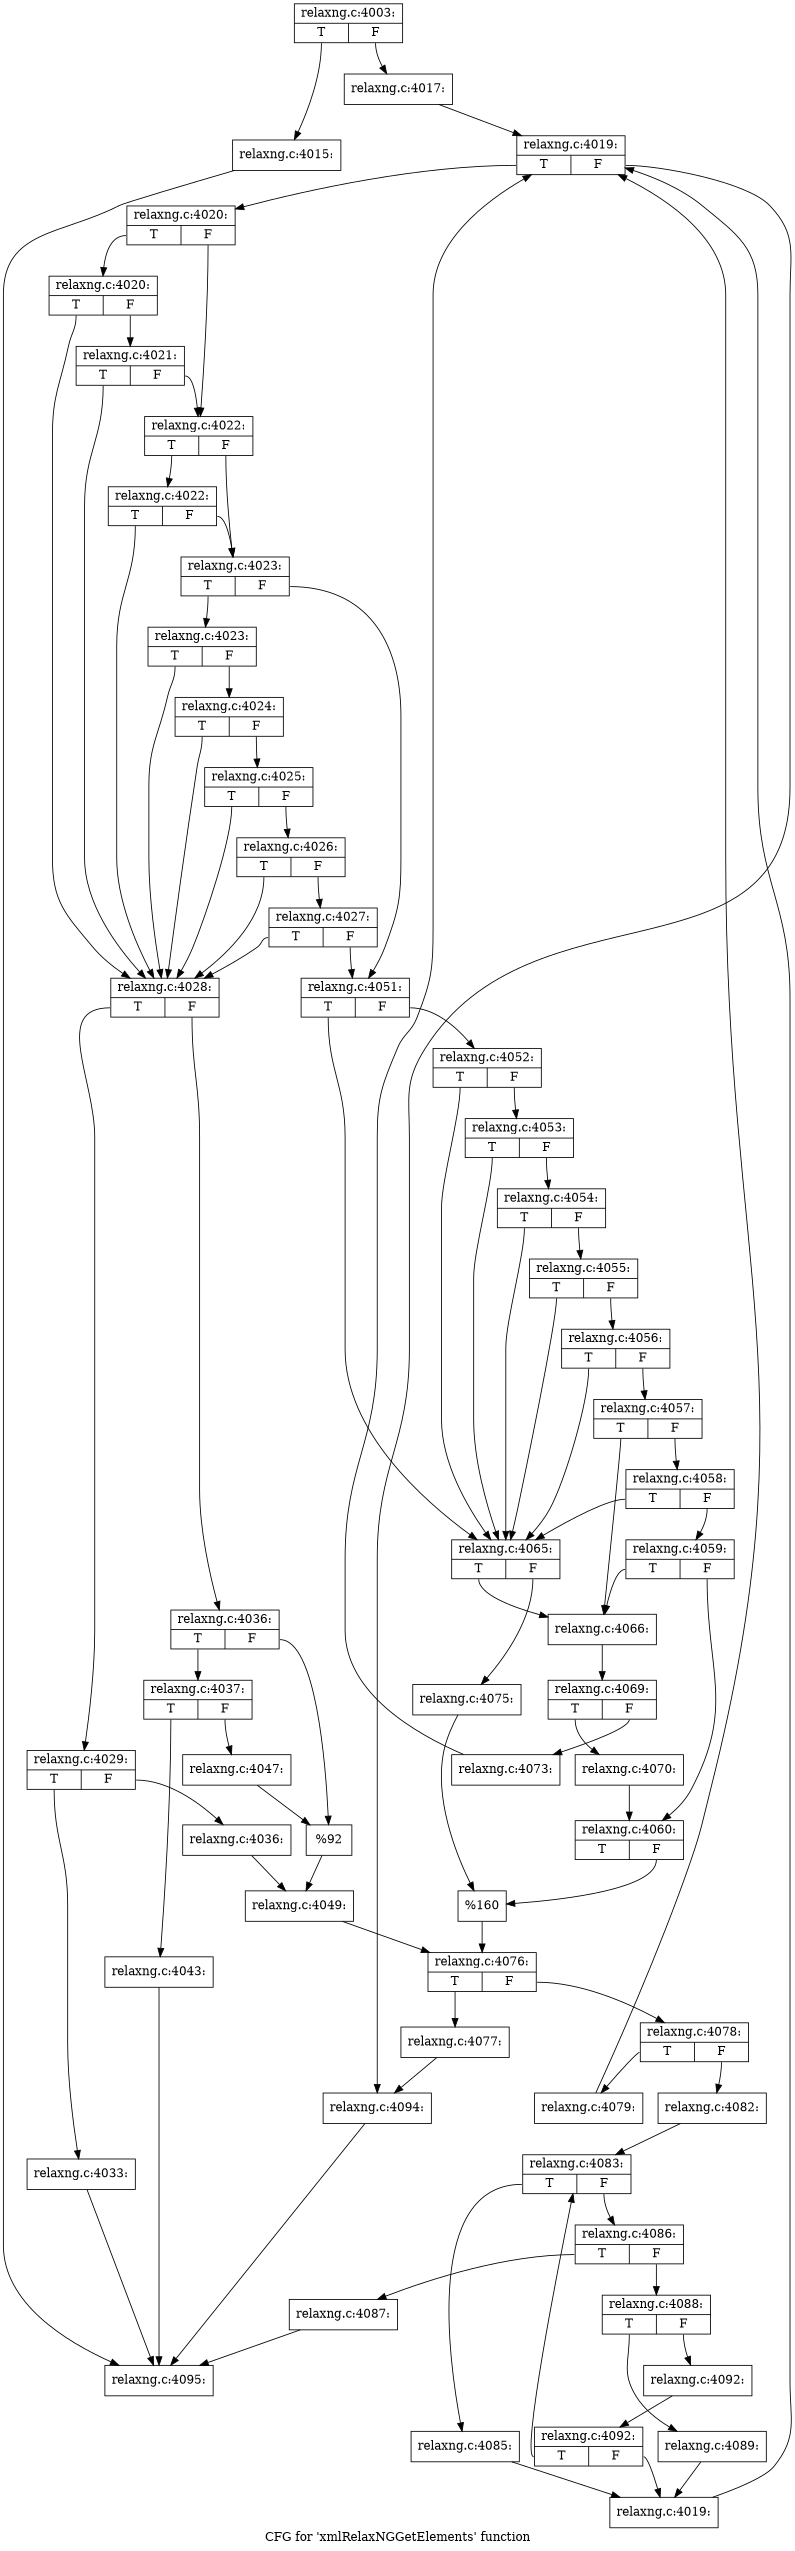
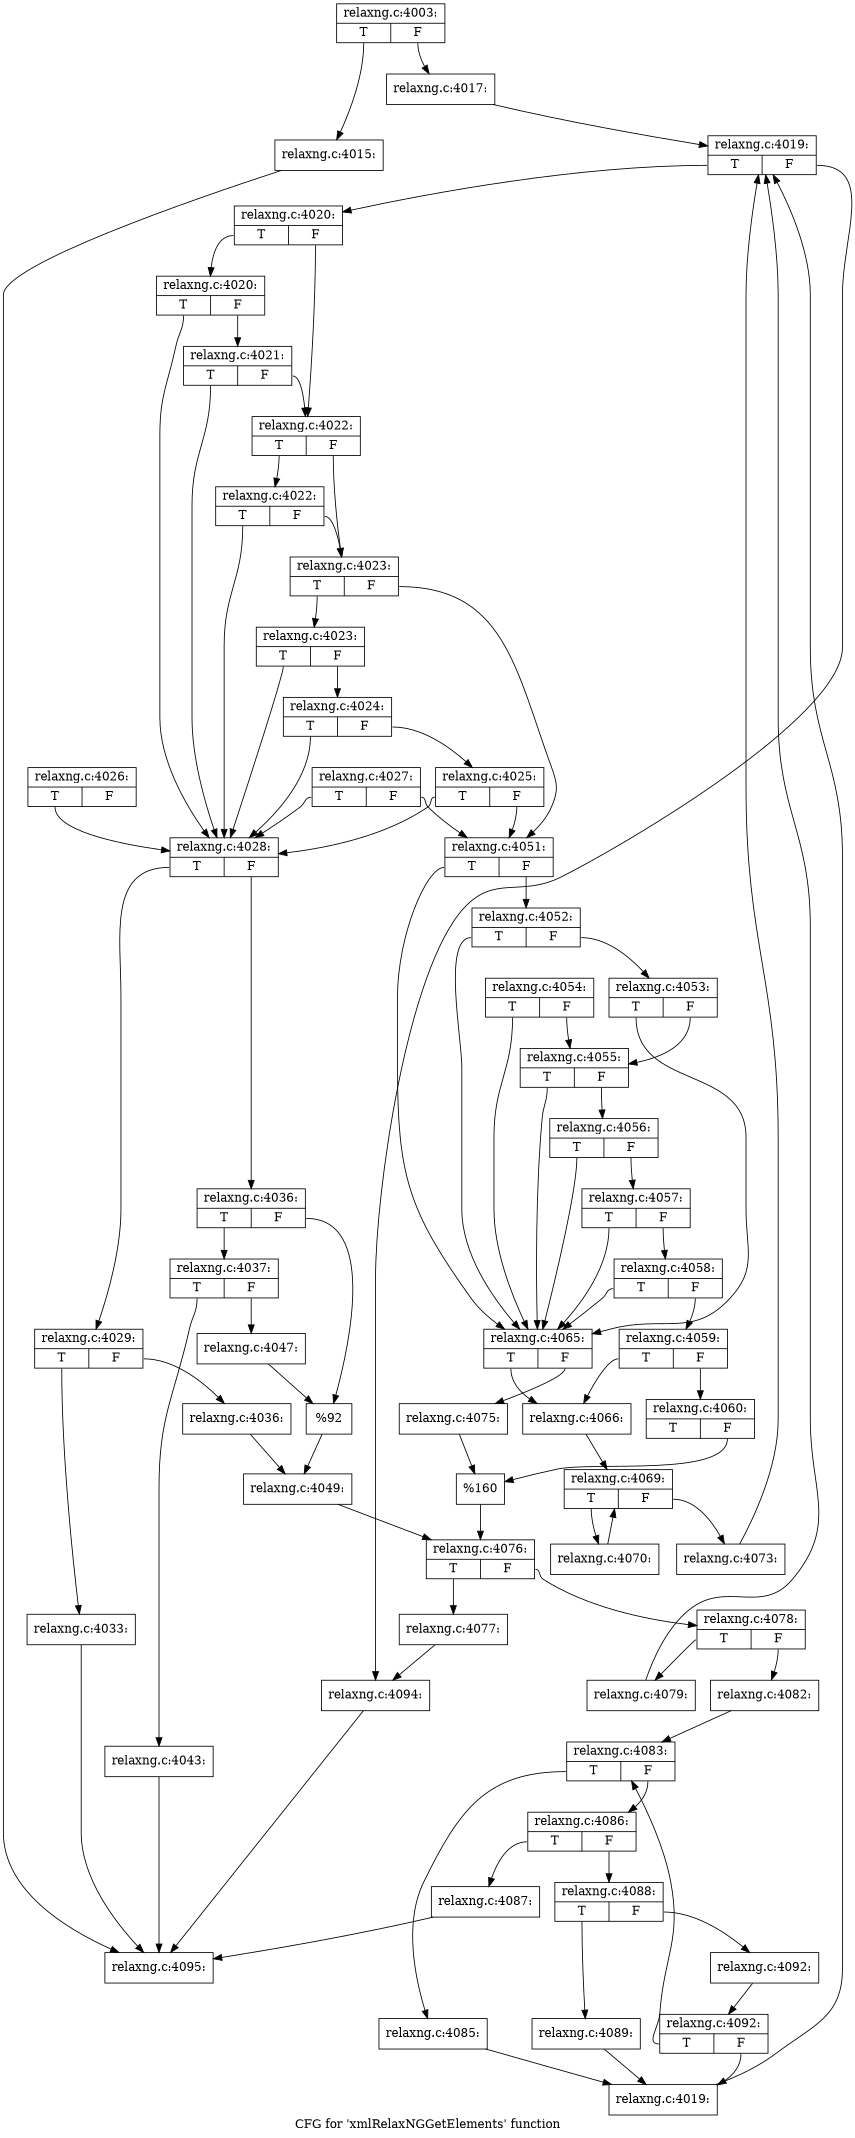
edge "relaxng.c:4025:" -> "relaxng.c:4026:": now "relaxng.c:4025:" -> "relaxng.c:4051:"
edge "relaxng.c:4026:" -> "relaxng.c:4027:": removed
edge "relaxng.c:4053:" -> "relaxng.c:4054:": now "relaxng.c:4053:" -> "relaxng.c:4055:"
edge "relaxng.c:4057:" -> "relaxng.c:4066:": now "relaxng.c:4057:" -> "relaxng.c:4065:"
edge "relaxng.c:4070:" -> "relaxng.c:4060:": now "relaxng.c:4070:" -> "relaxng.c:4069:"
